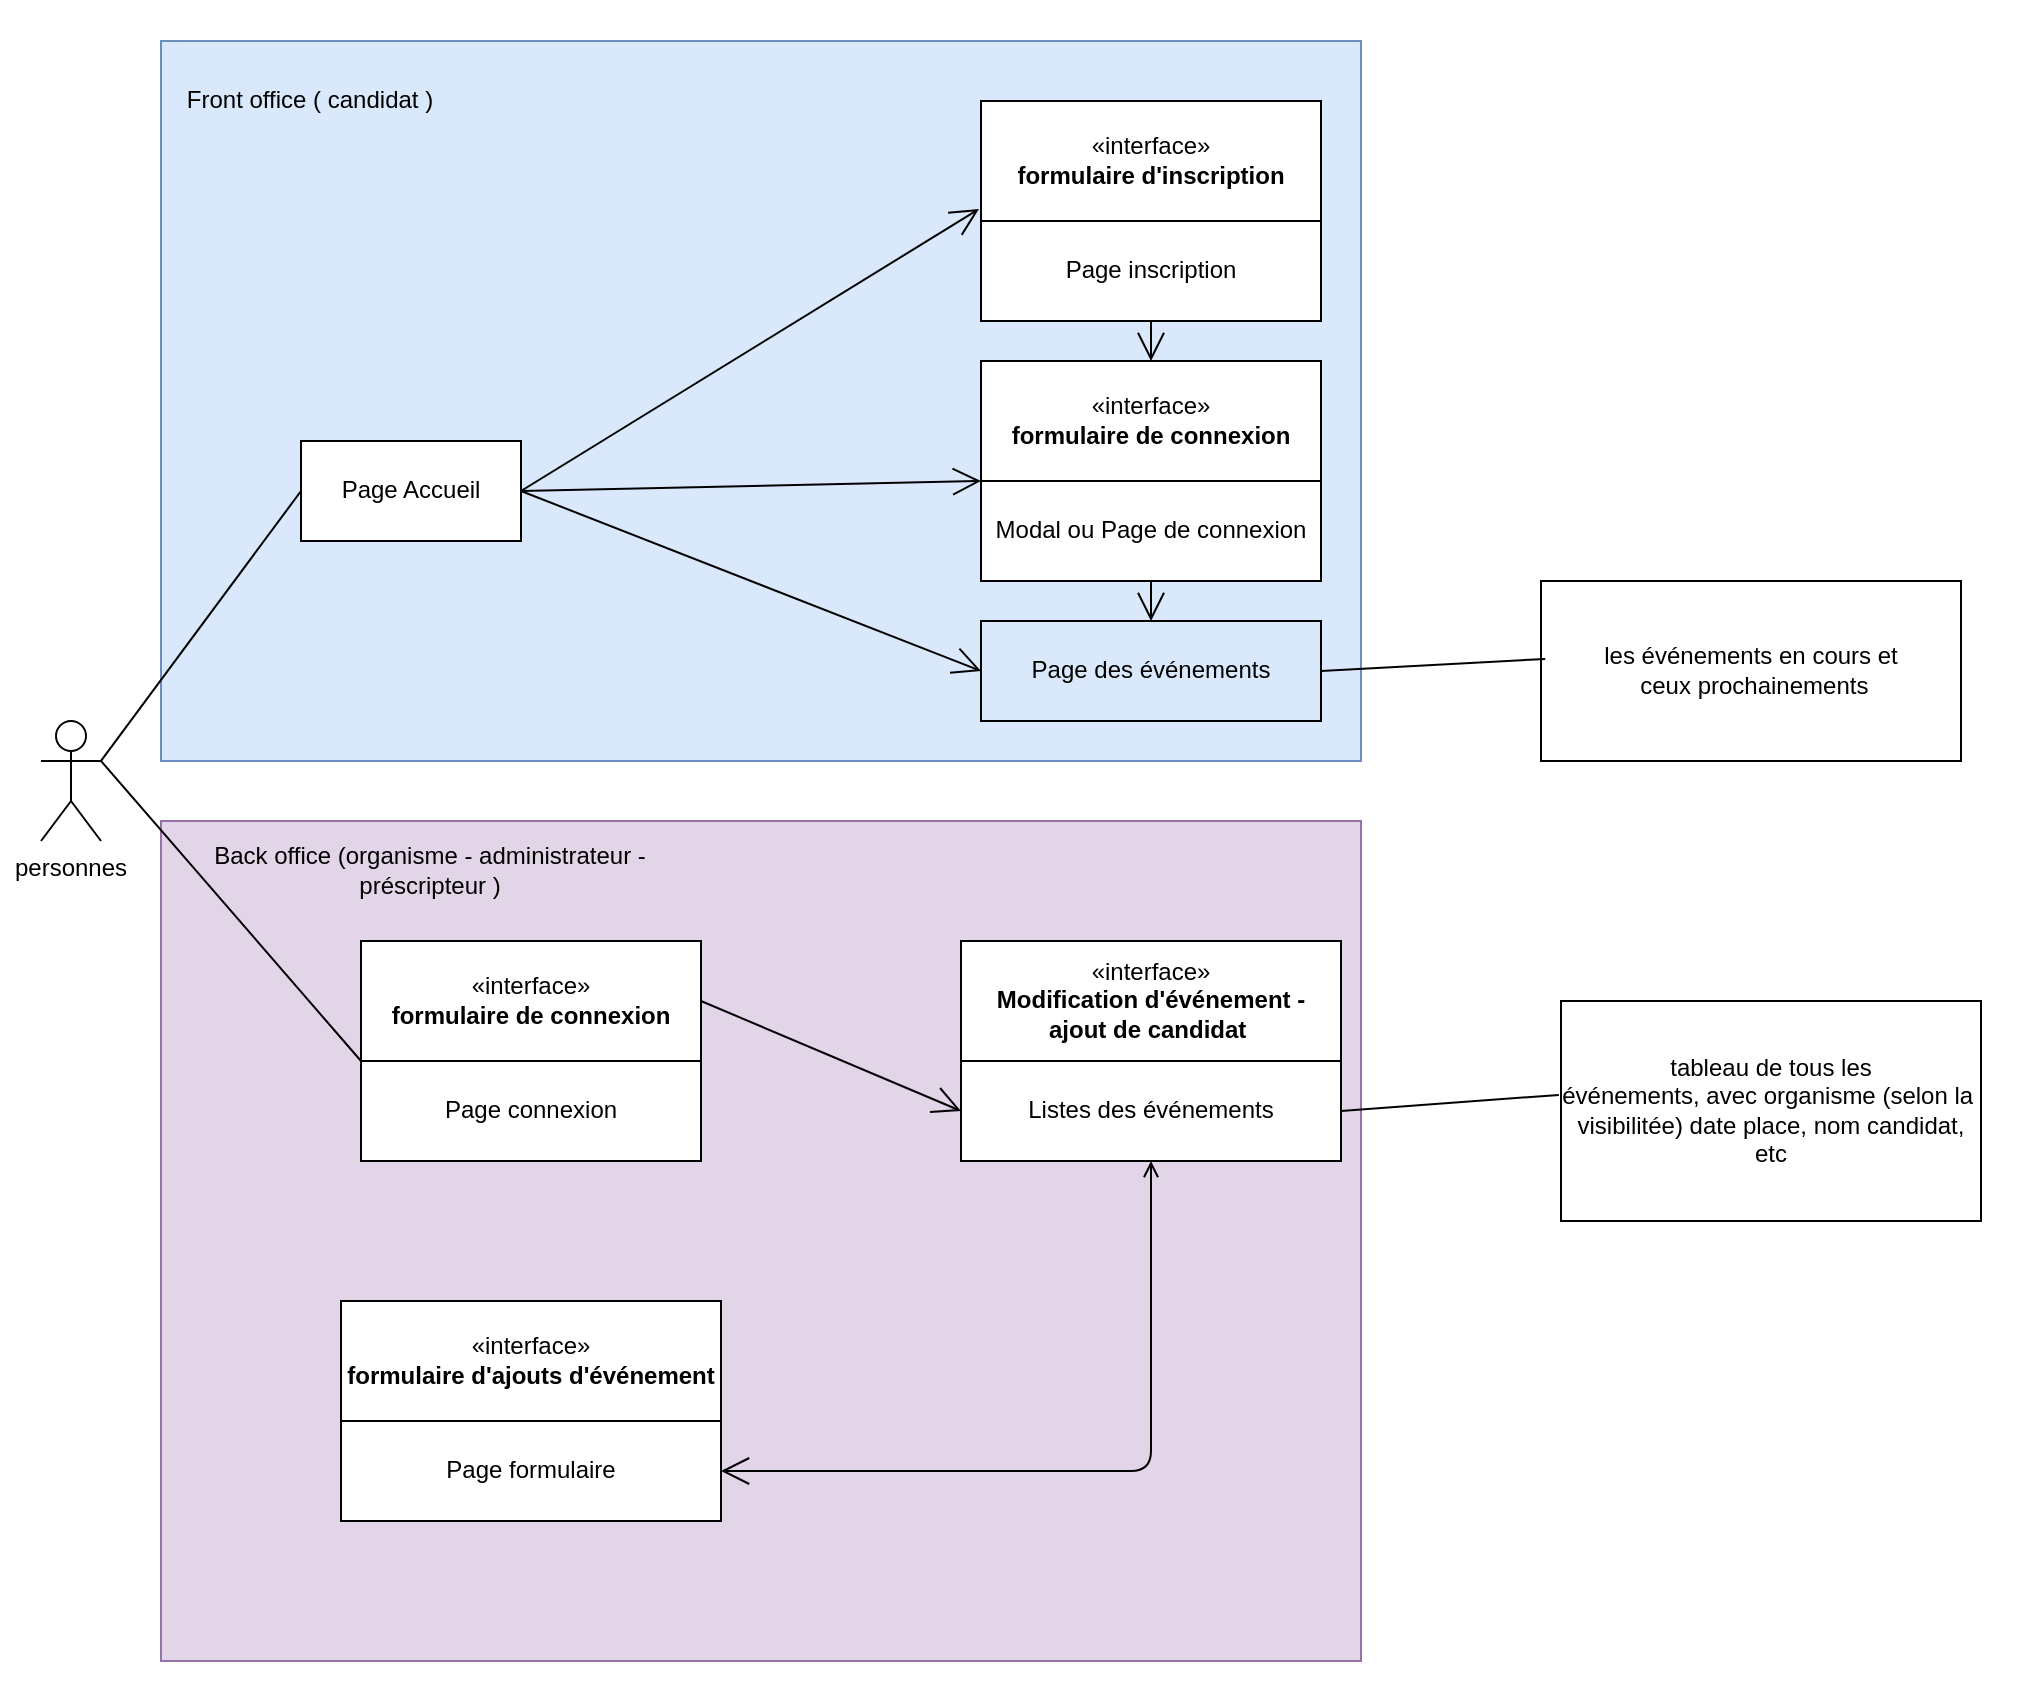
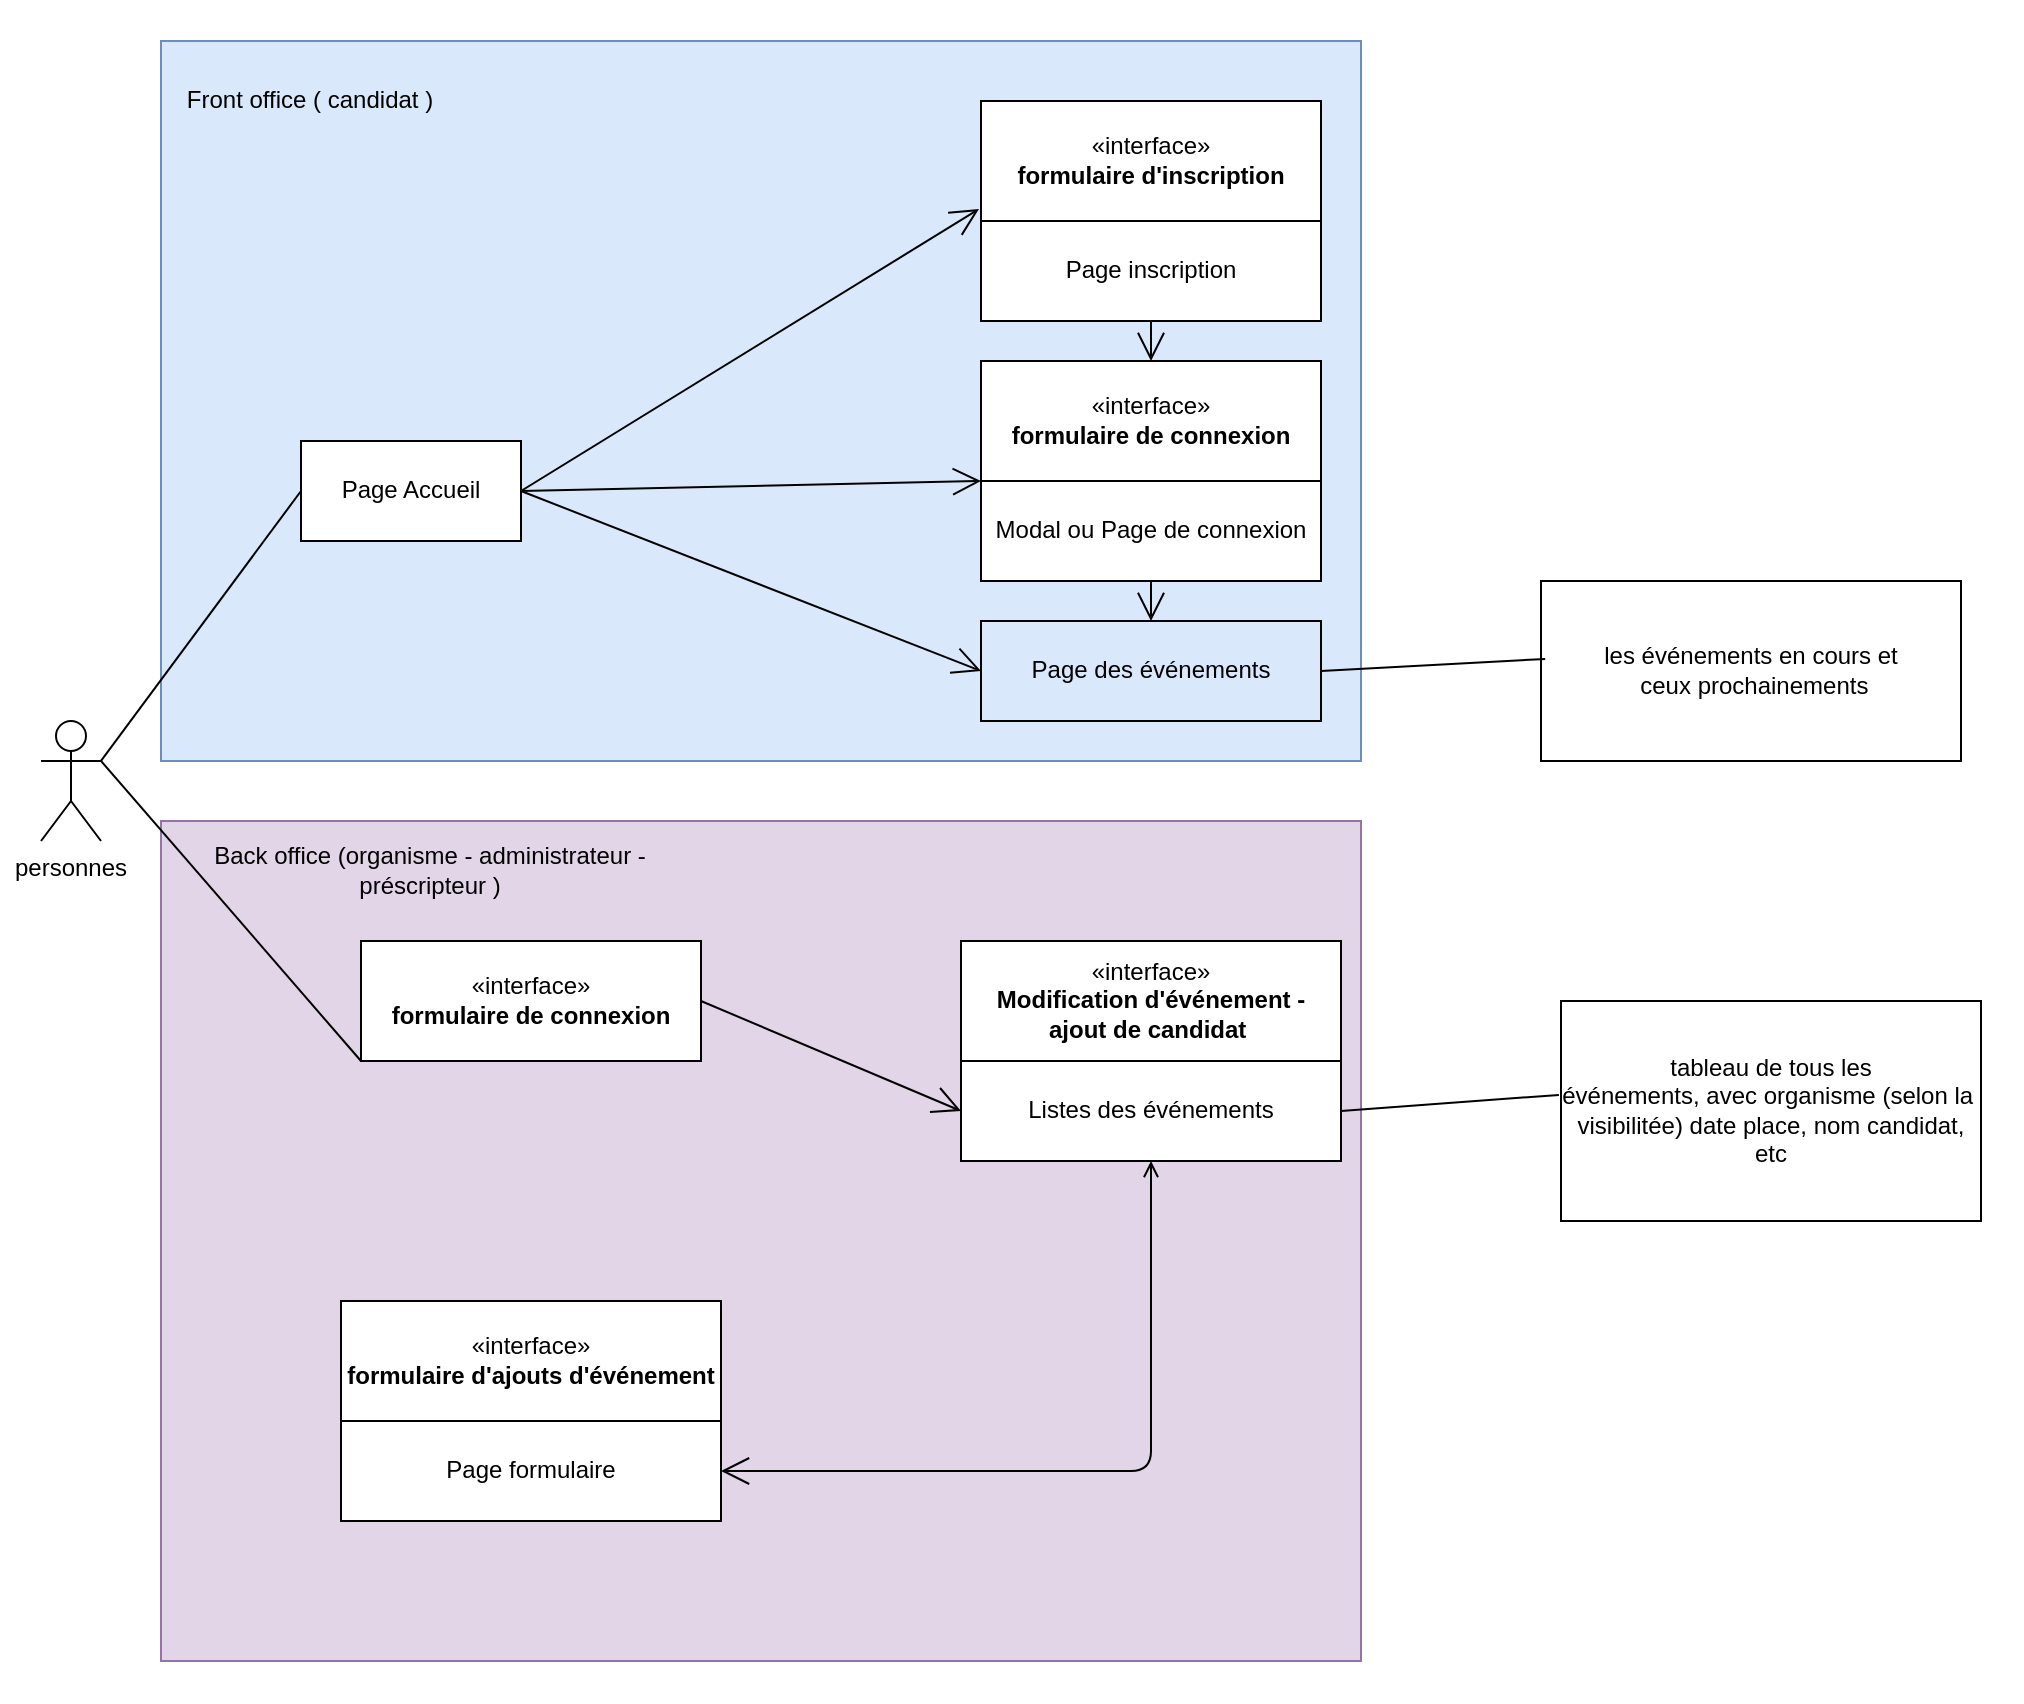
node "Page connexion": removed
